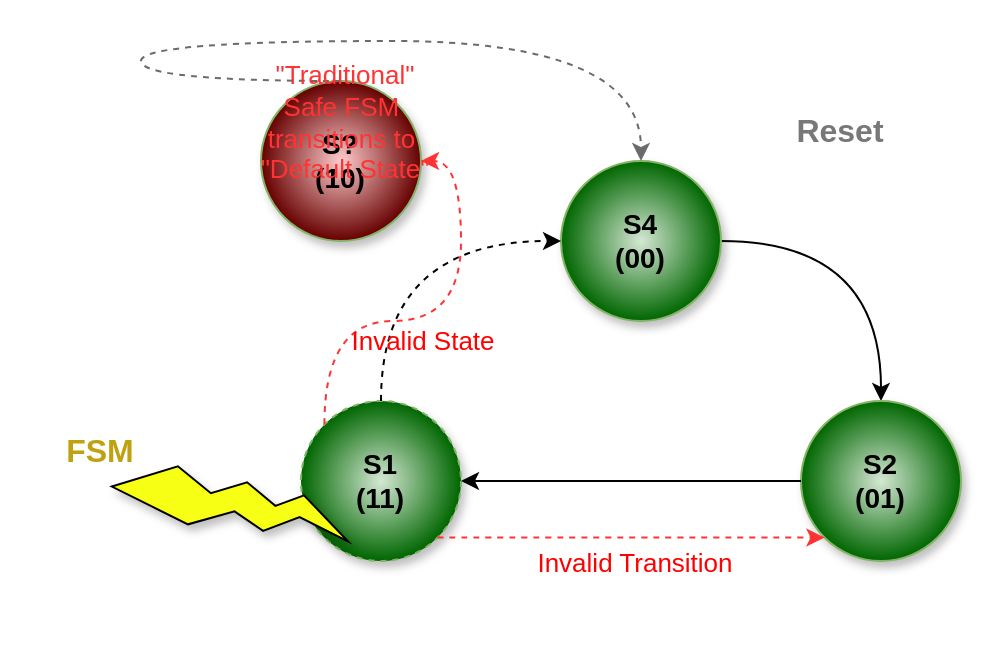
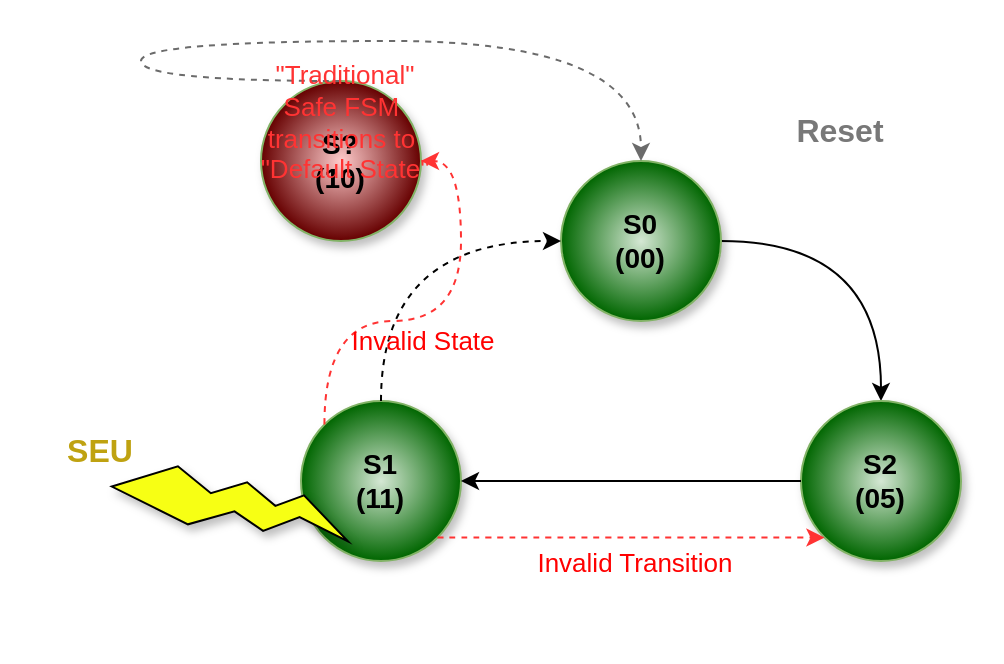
node "S4(00)": label "S4(00)" -> "S0(00)"
node "FSM": label "FSM" -> "SEU"
node "S1(11)": style dashed -> solid
node "S2(01)": label "S2(01)" -> "S2(05)"
